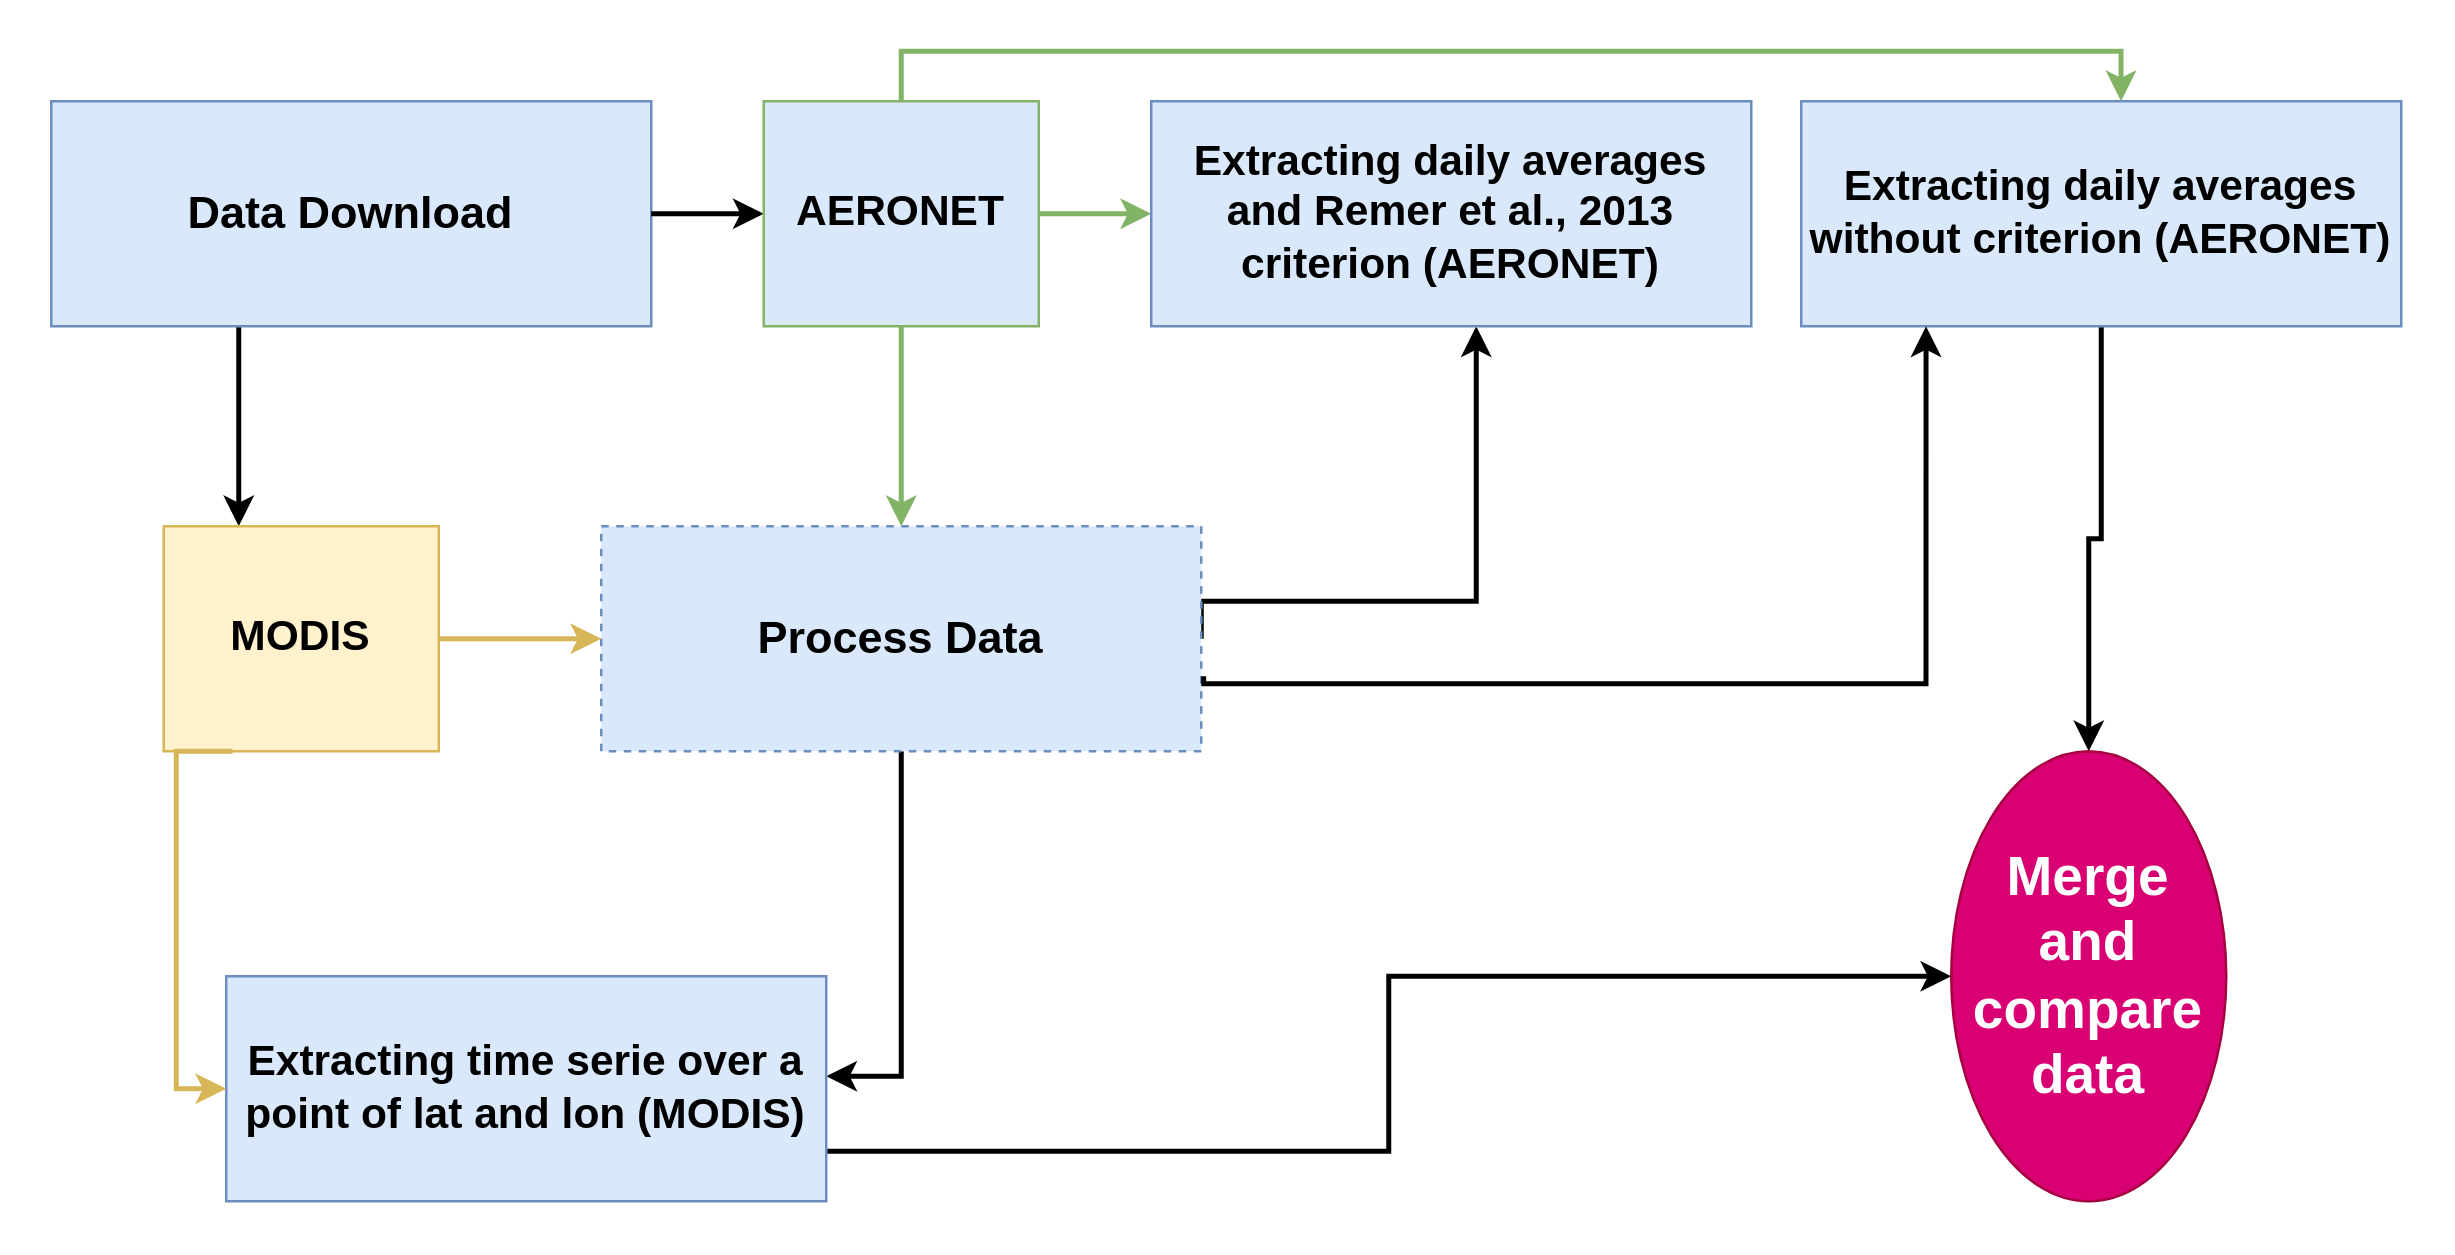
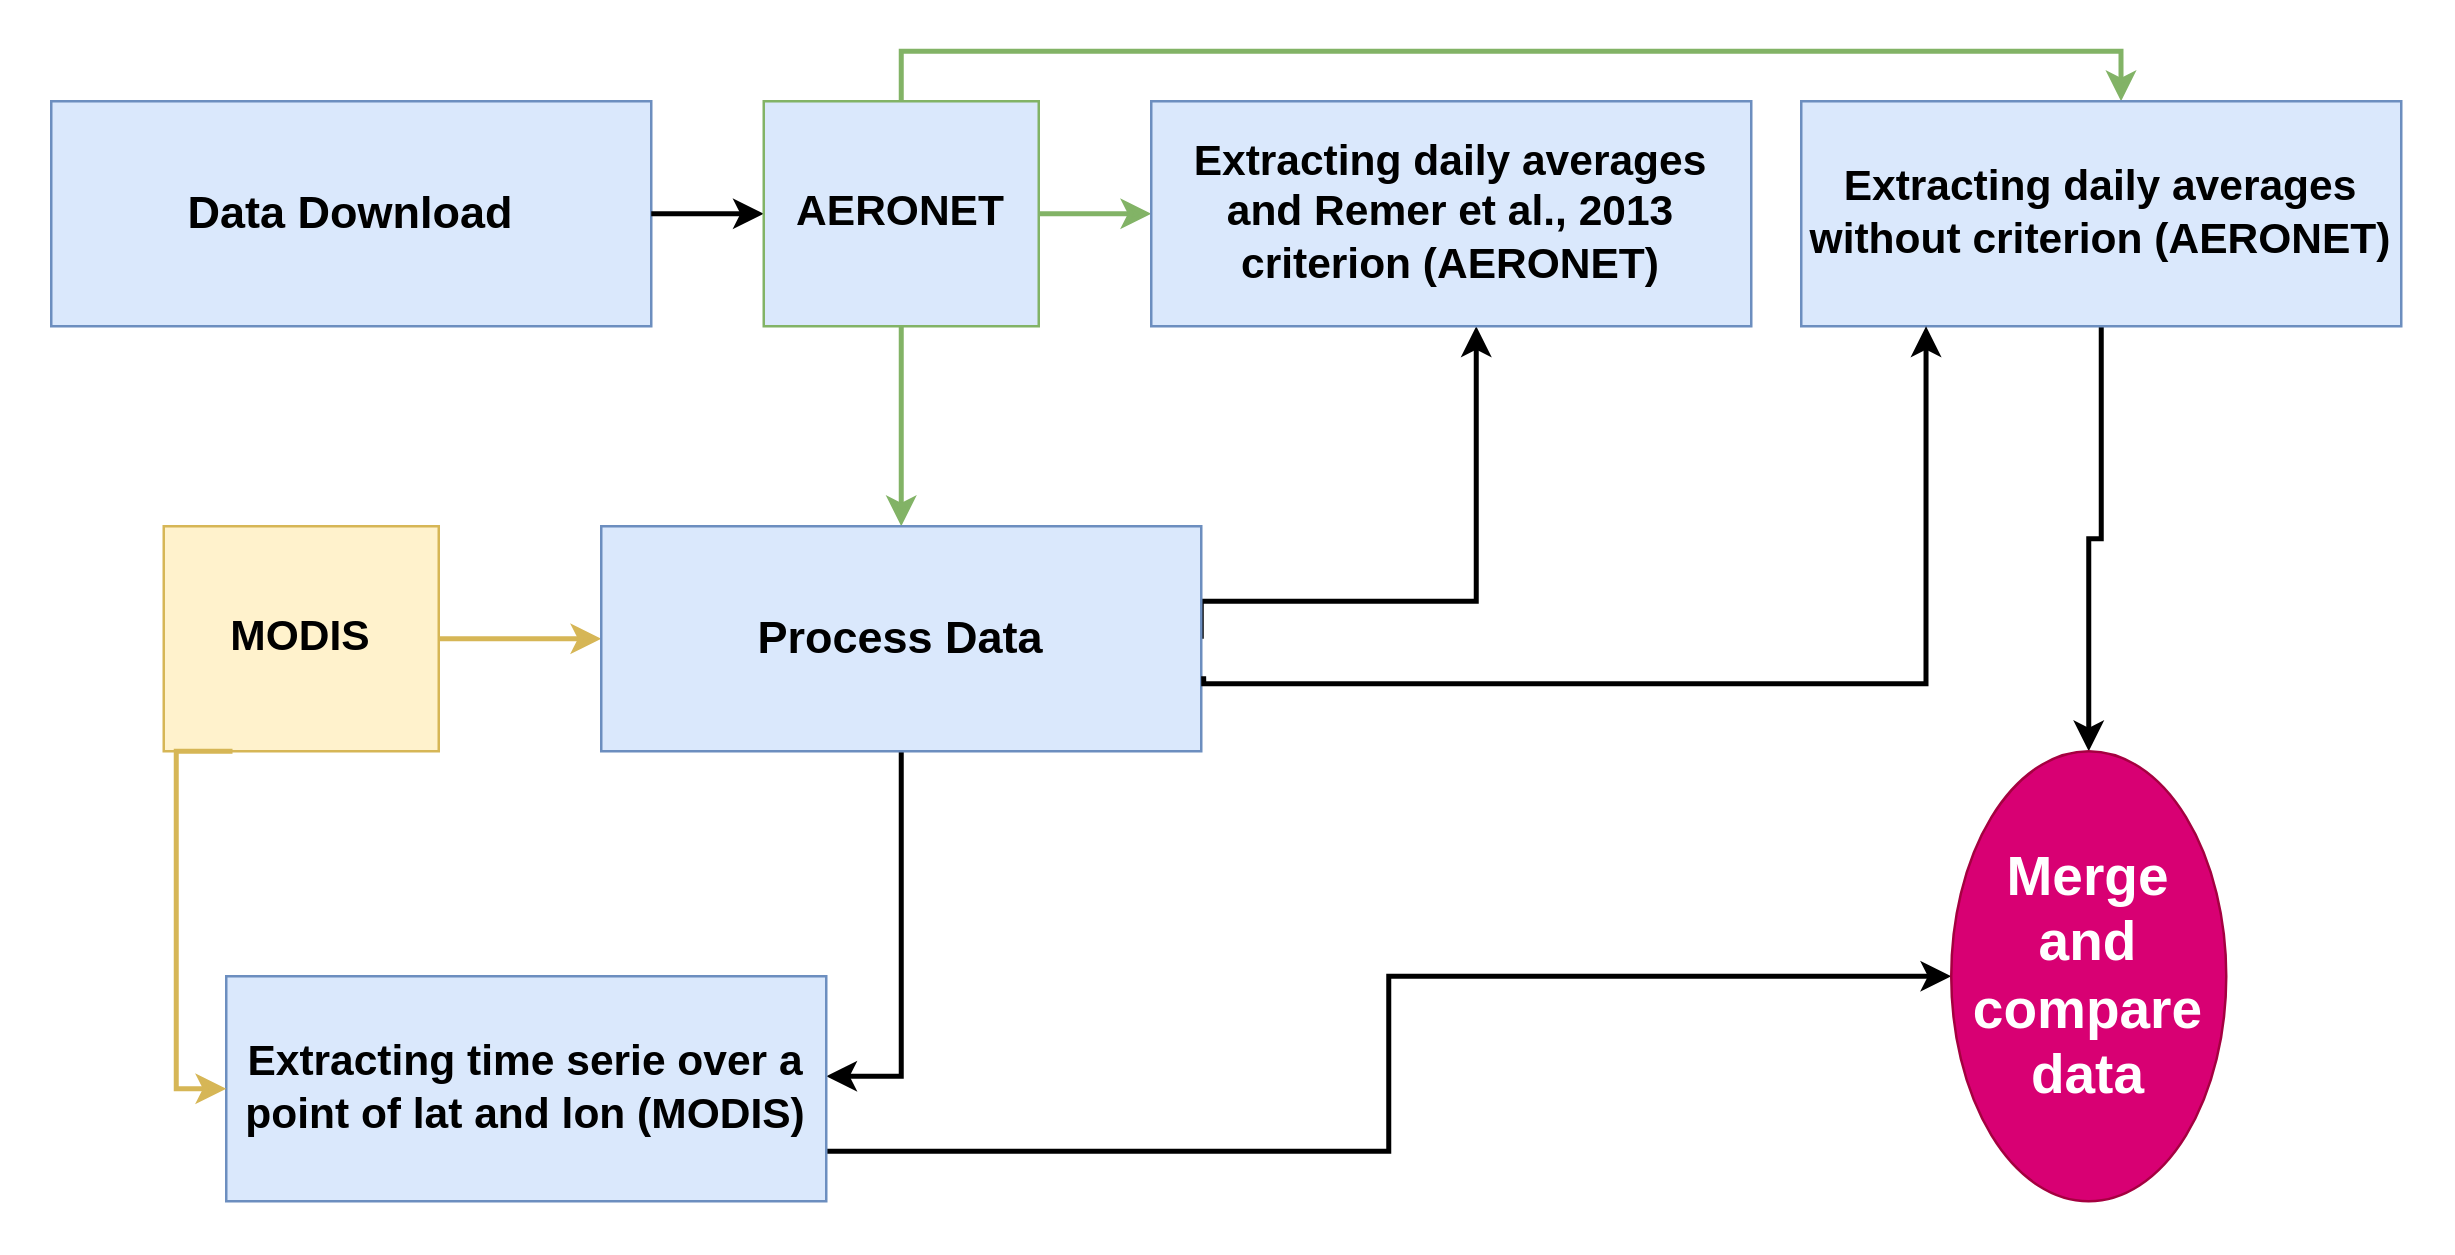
edge "Data Download" -> "MODIS": removed
node "Process Data": style dashed -> solid
